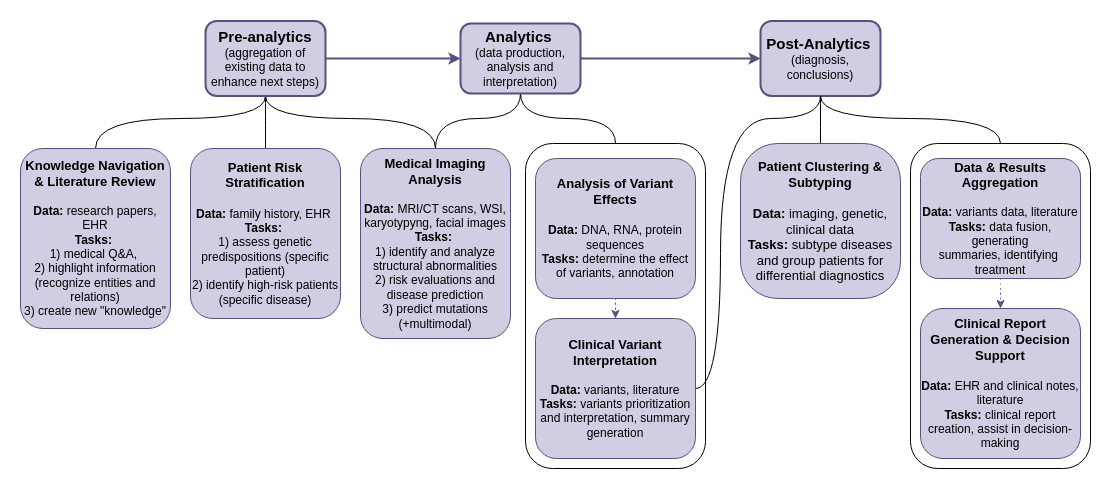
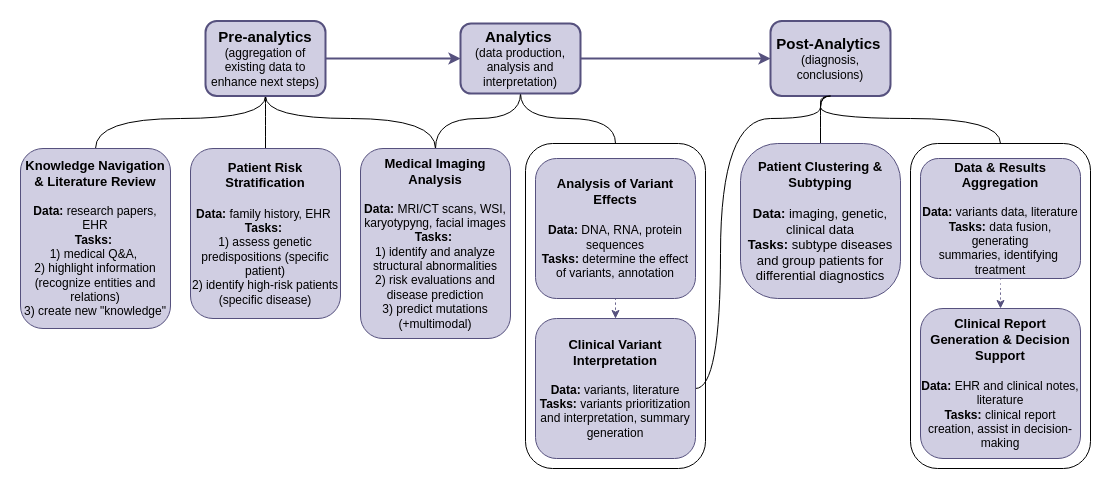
node "Post-Analytics (diagnosis, conclusions)": moved (821, 59) -> (831, 59)
